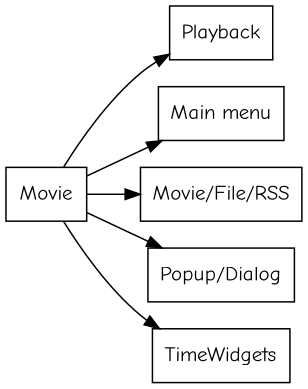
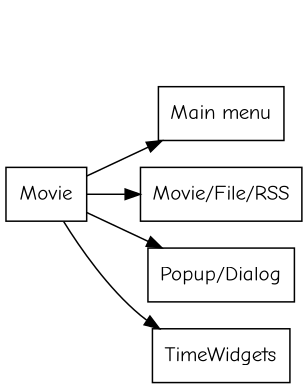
node "Playback": removed
